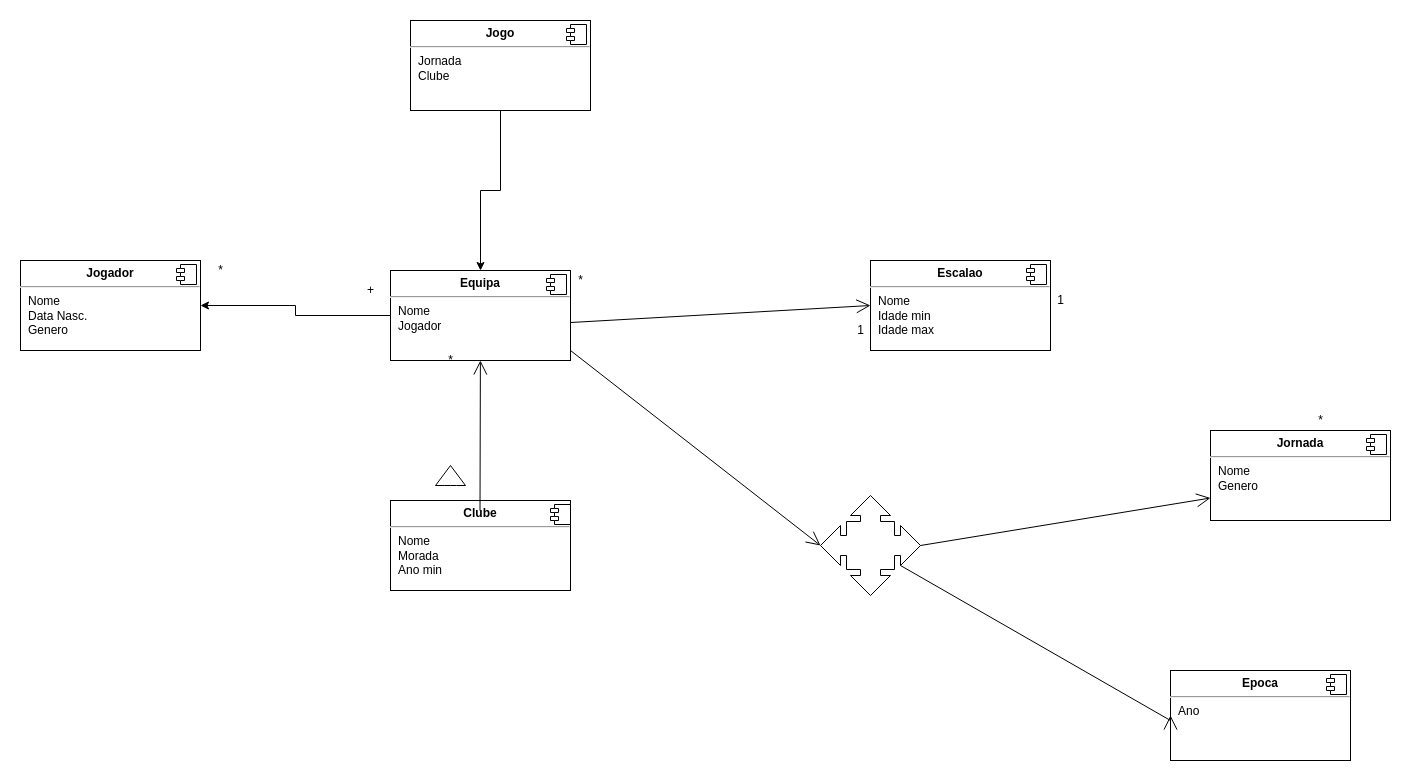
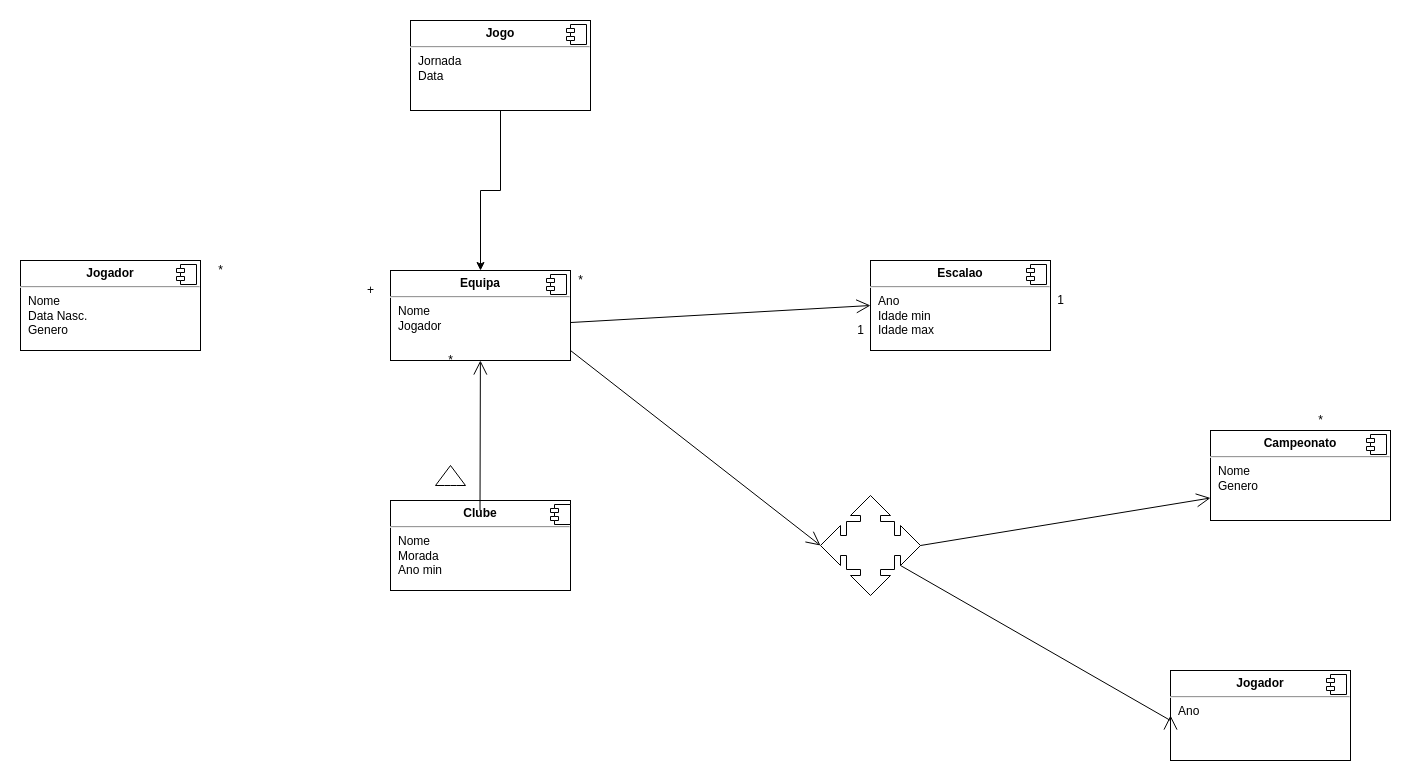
node "Jogo Jornada Clube": label "Jogo Jornada Clube" -> "Jogo Jornada Data"
node "Escalao Nome Idade min Idade max": label "Escalao Nome Idade min Idade max" -> "Escalao Ano Idade min Idade max"
edge "Equipa Nome Jogador" -> "Jogador Nome Data Nasc. Genero": removed
node "Jornada Nome Genero": label "Jornada Nome Genero" -> "Campeonato Nome Genero"
node "Epoca Ano": label "Epoca Ano" -> "Jogador Ano"
